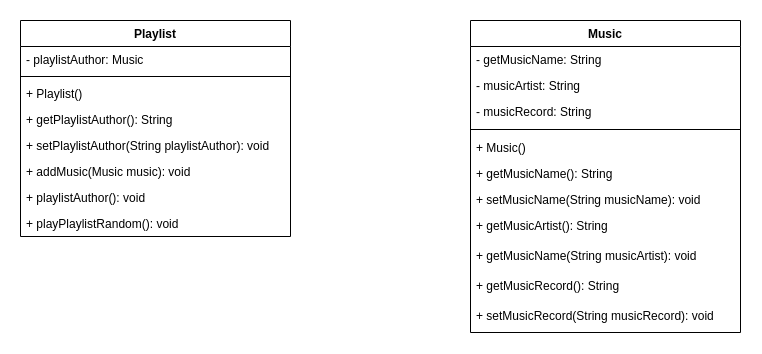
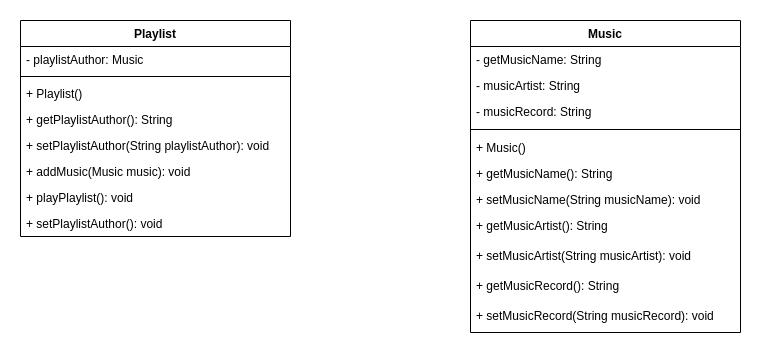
node "+ playlistAuthor(): void": label "+ playlistAuthor(): void" -> "+ playPlaylist(): void"
node "+ playPlaylistRandom(): void": label "+ playPlaylistRandom(): void" -> "+ setPlaylistAuthor(): void"
node "+ getMusicName(String musicArtist): void": label "+ getMusicName(String musicArtist): void" -> "+ setMusicArtist(String musicArtist): void"
